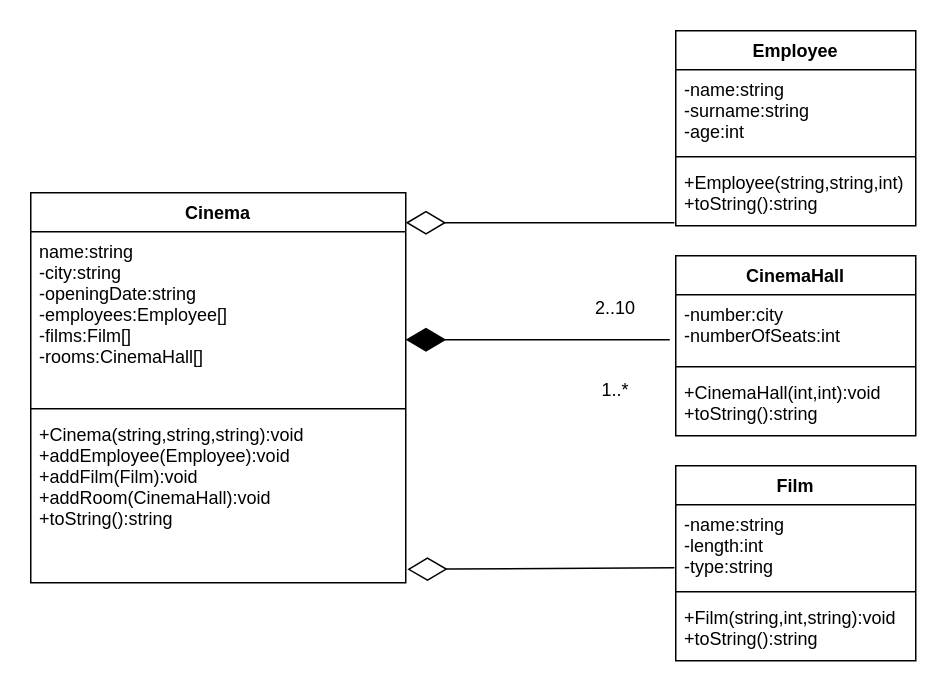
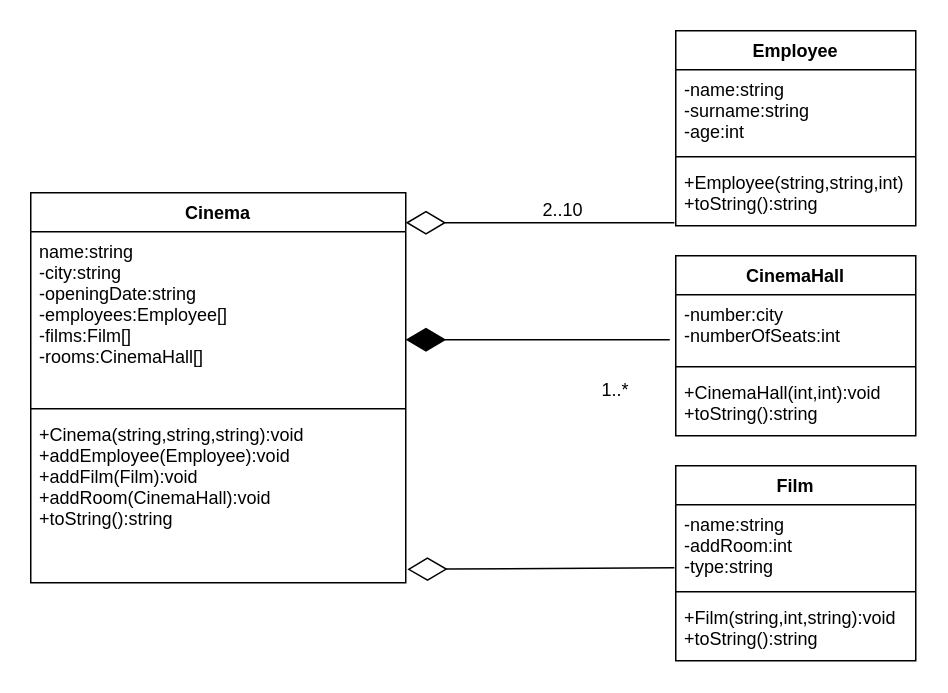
node "2..10": moved (616, 308) -> (563, 211)
node "-name:string -length:int -type:string": label "-name:string -length:int -type:string" -> "-name:string -addRoom:int -type:string"
